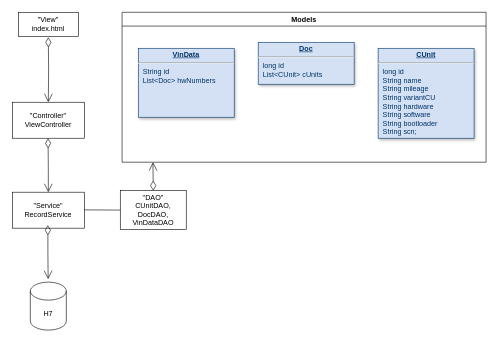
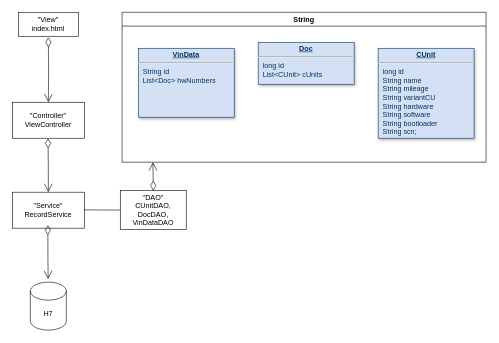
node "Models": label "Models" -> "String"
